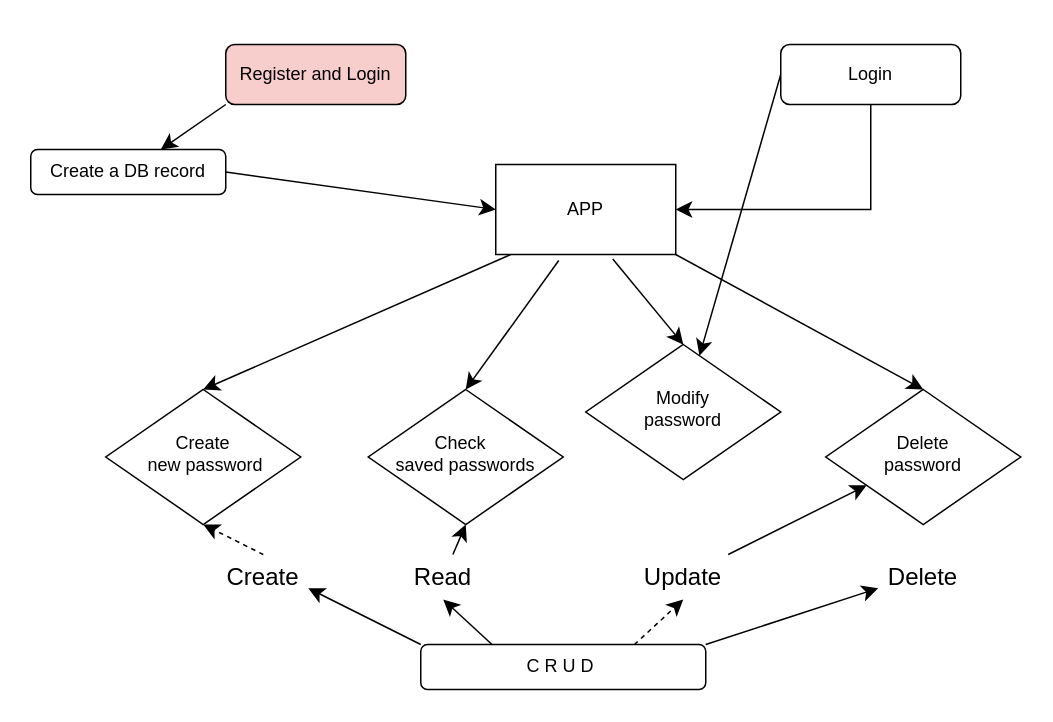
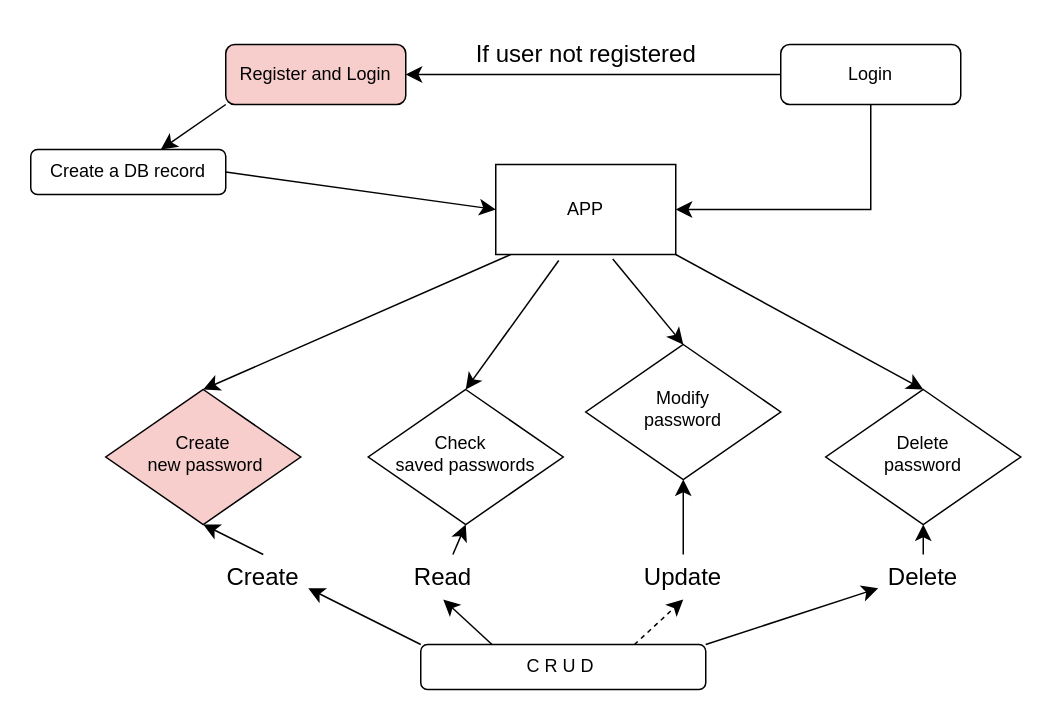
node "If user not registered": added
edge "Login" -> "Modify password": now "Login" -> "Register and Login"
node "Create new password": fillcolor #ffffff -> #f8cecc
edge "Update" -> "Delete password": now "Update" -> "Modify password"
edge "Create" -> "Create new password": style dashed -> solid
edge "Delete" -> "Delete password": added
